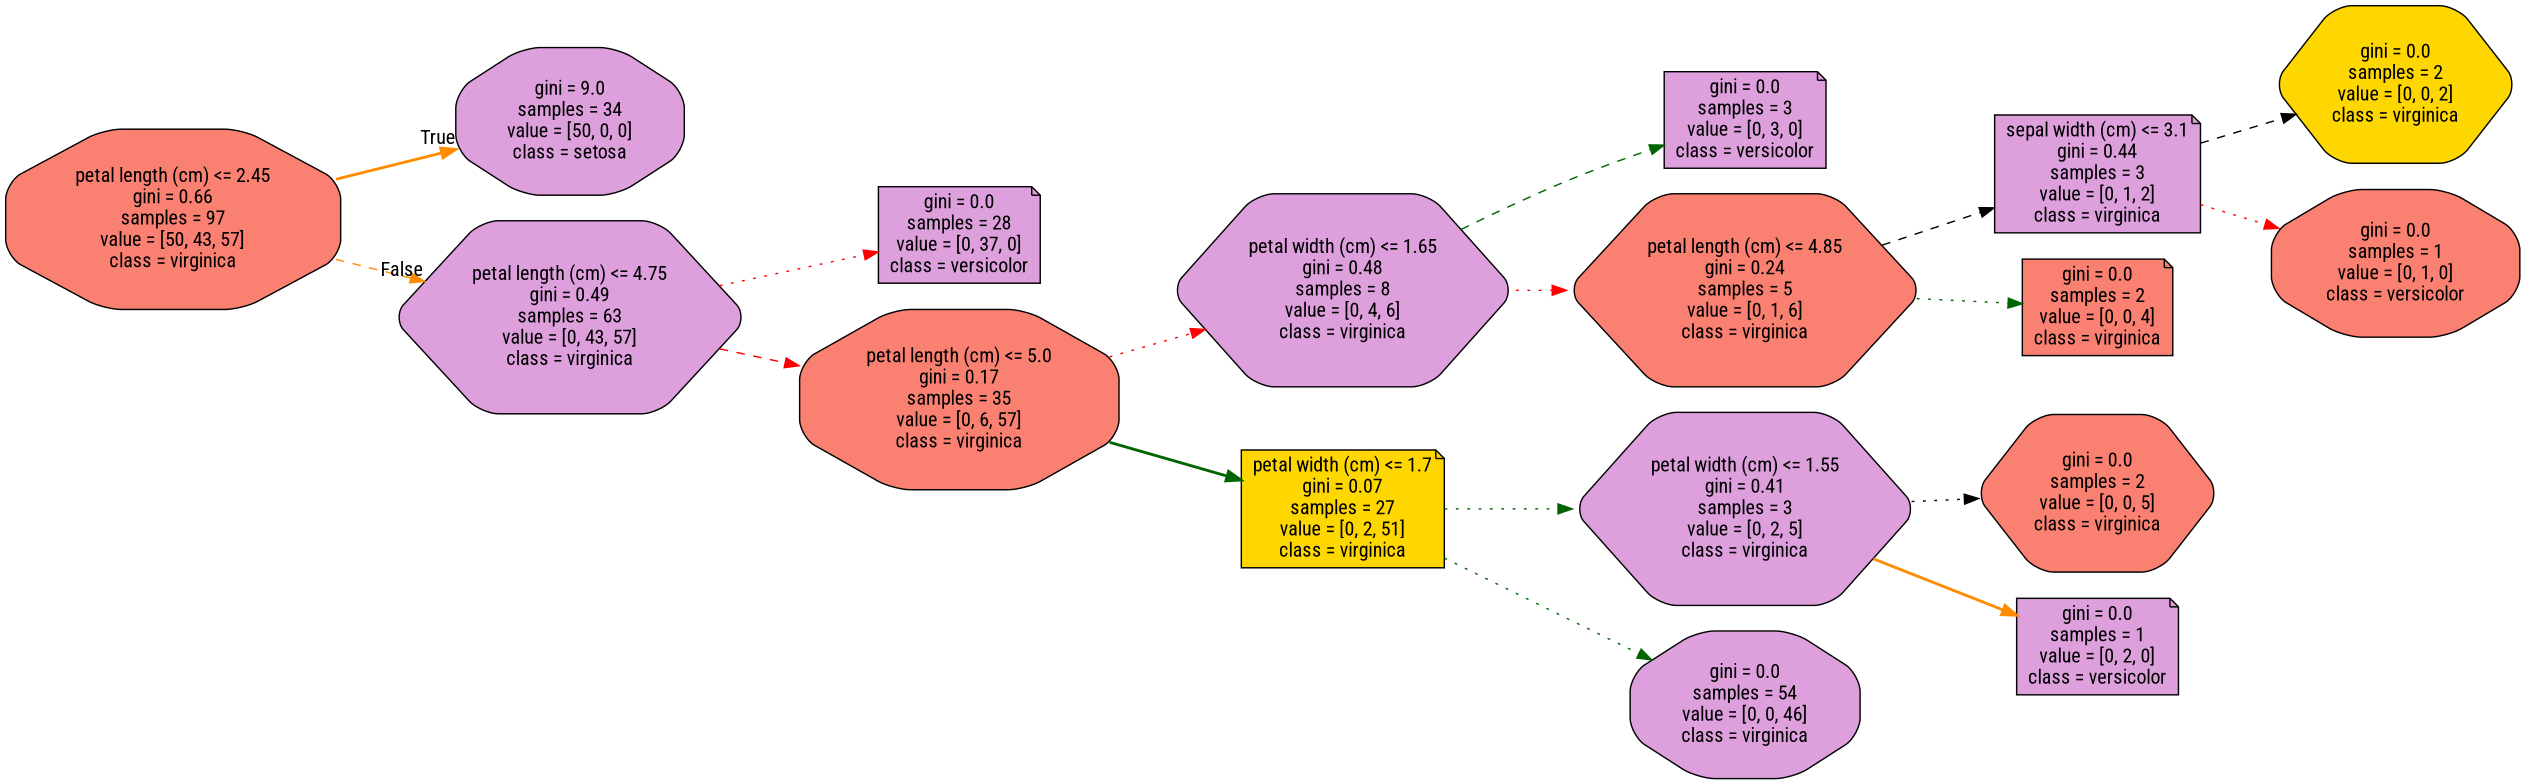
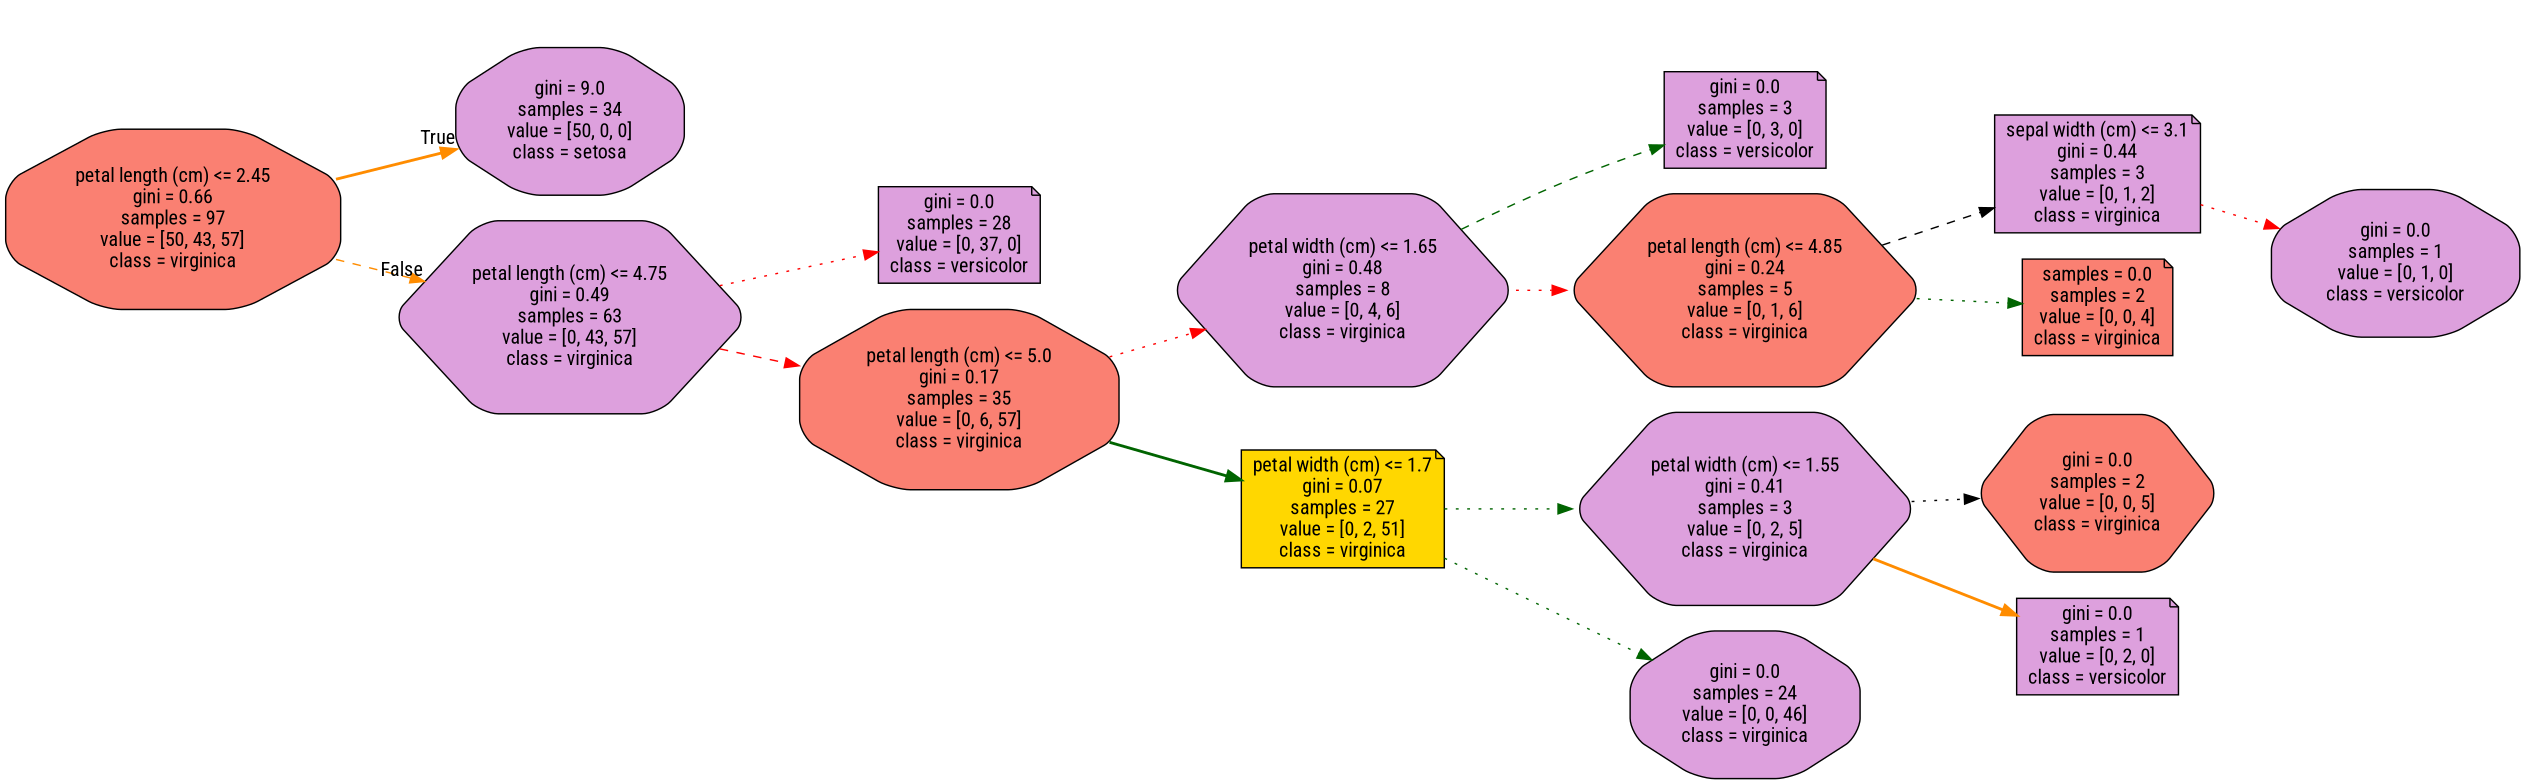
node "gini = 0.0 samples = 2 value = [0, 0, 2] class = virginica": removed
node "gini = 0.0 samples = 1 value = [0, 1, 0] class = versicolor": fillcolor salmon -> plum
node "gini = 0.0 samples = 2 value = [0, 0, 4] class = virginica": label "gini = 0.0 samples = 2 value = [0, 0, 4] class = virginica" -> "samples = 0.0 samples = 2 value = [0, 0, 4] class = virginica"
node "gini = 0.0 samples = 54 value = [0, 0, 46] class = virginica": label "gini = 0.0 samples = 54 value = [0, 0, 46] class = virginica" -> "gini = 0.0 samples = 24 value = [0, 0, 46] class = virginica"
